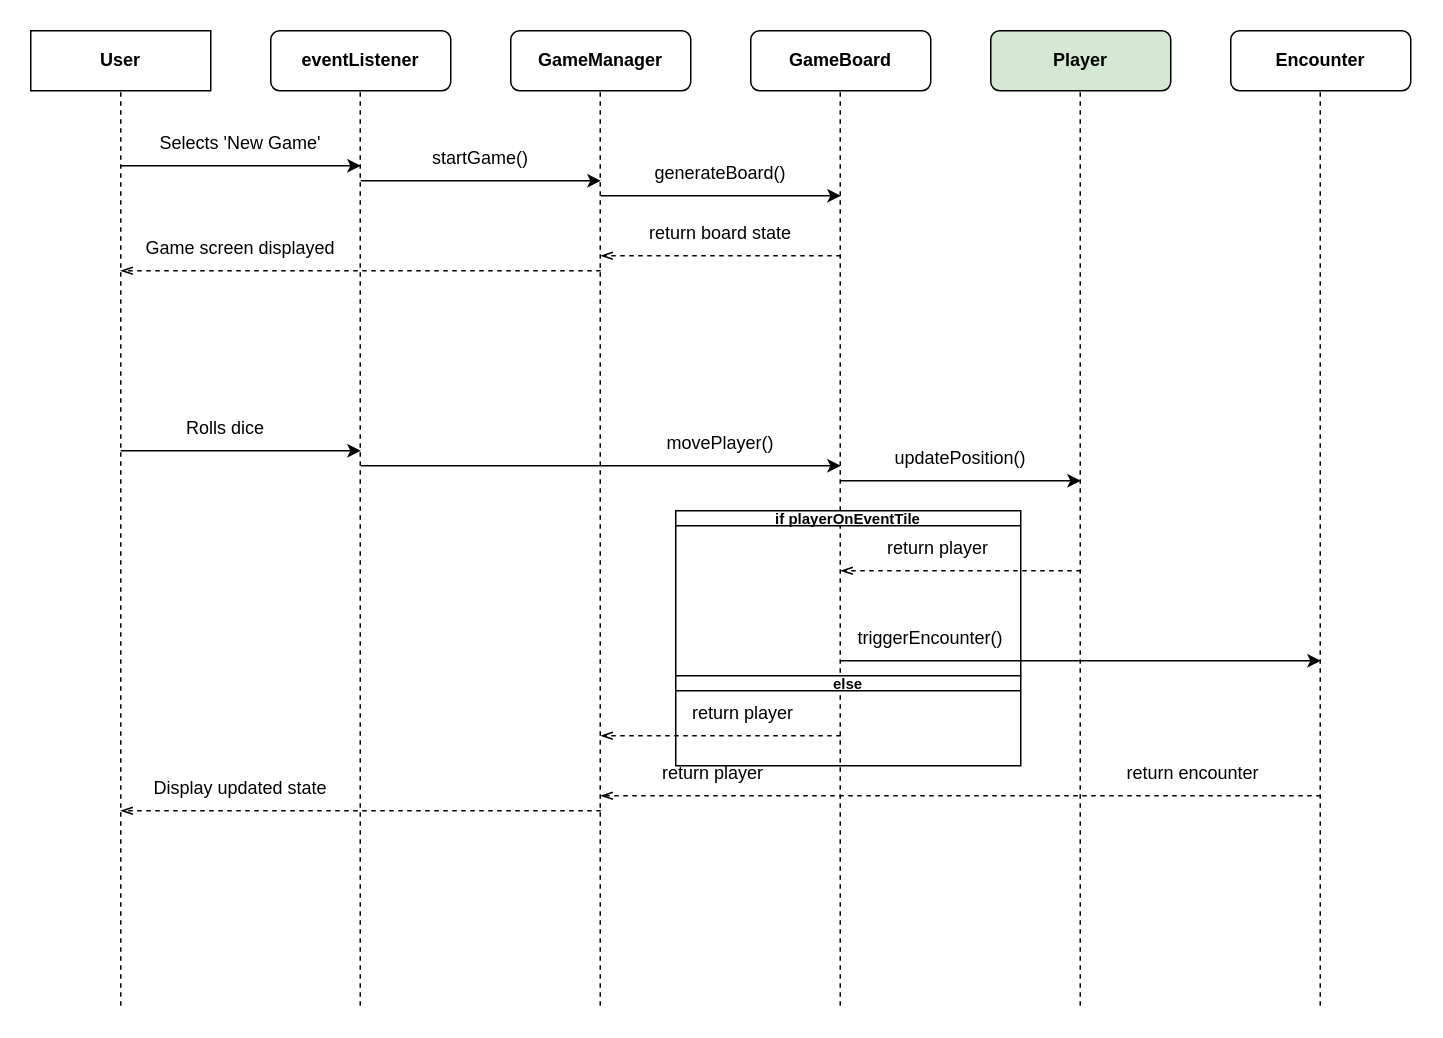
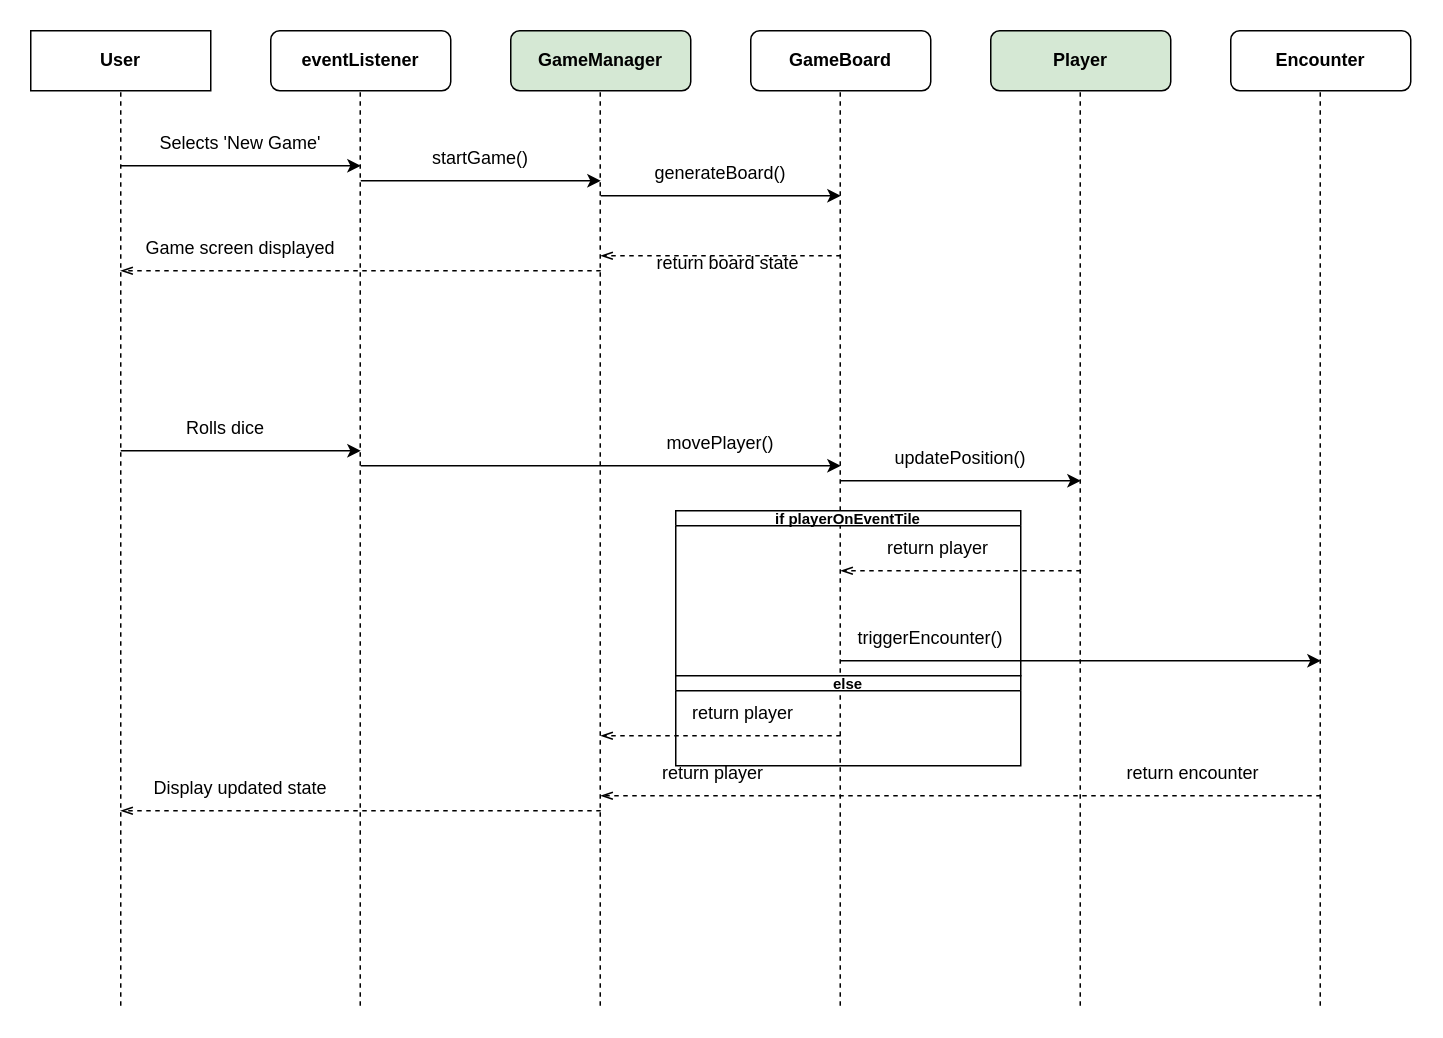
node "GameManager": fillcolor #ffffff -> #d5e8d4
node "return board state": moved (721, 233) -> (728, 263)
